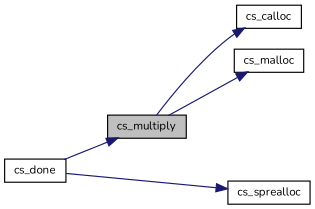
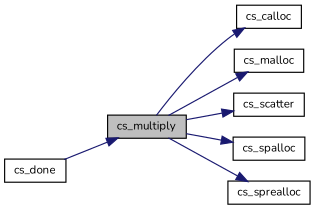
node "cs_scatter": added
node "cs_spalloc": added
edge "cs_done" -> "cs_sprealloc": now "cs_multiply" -> "cs_sprealloc"
